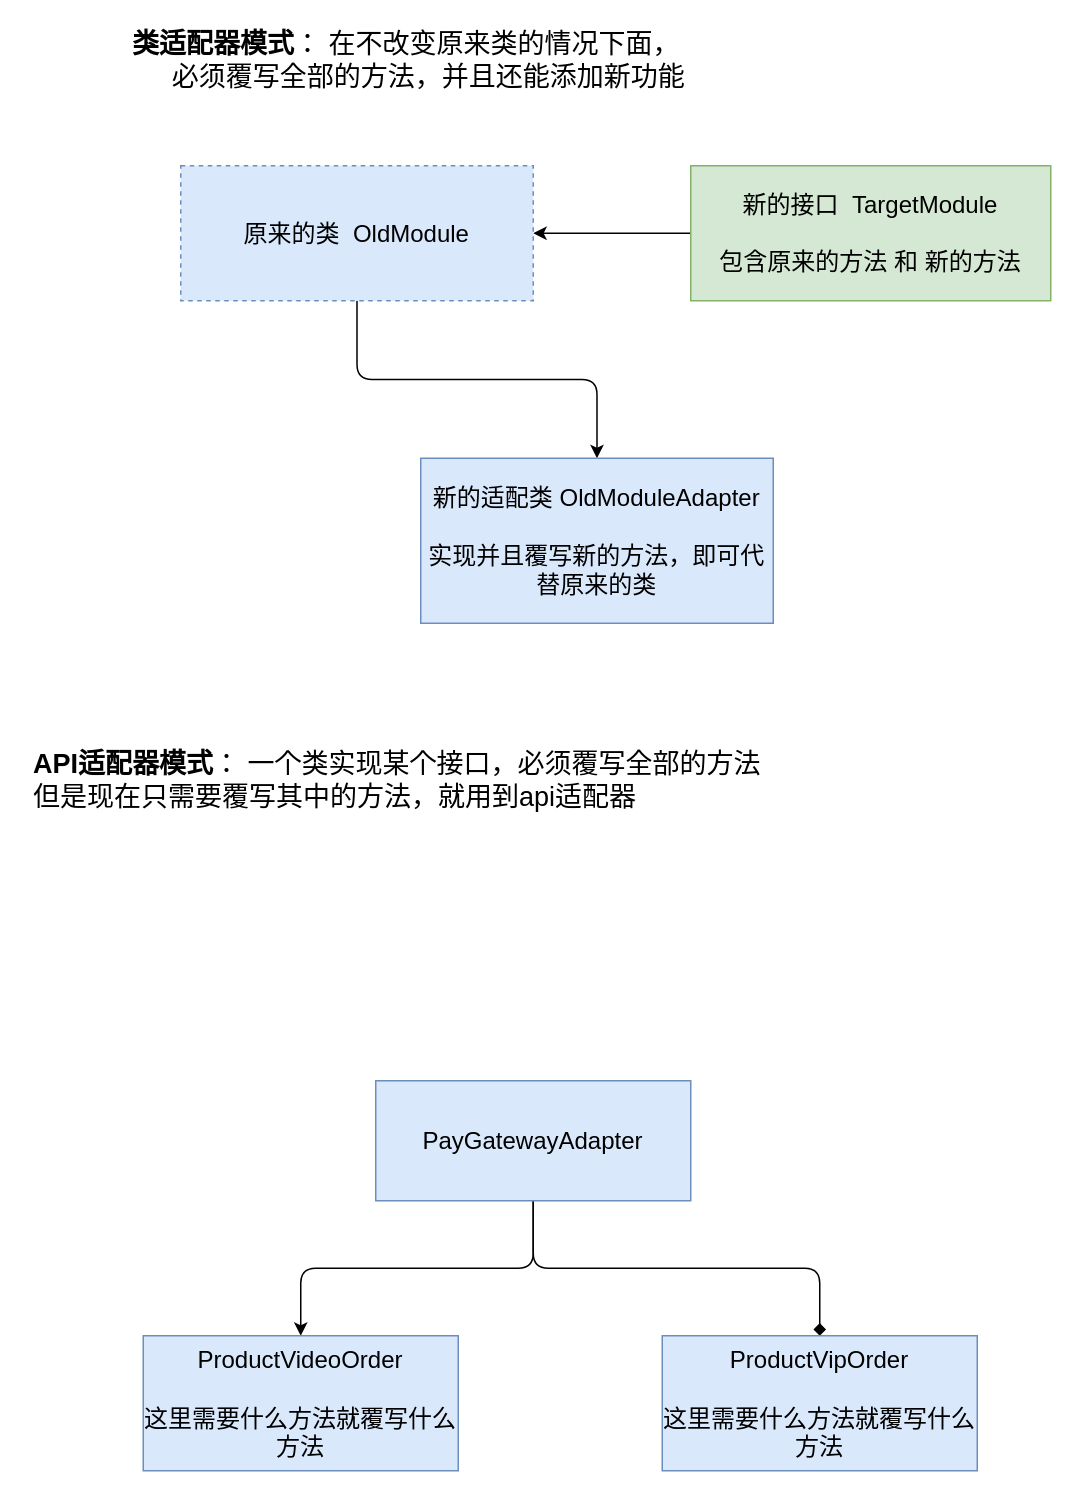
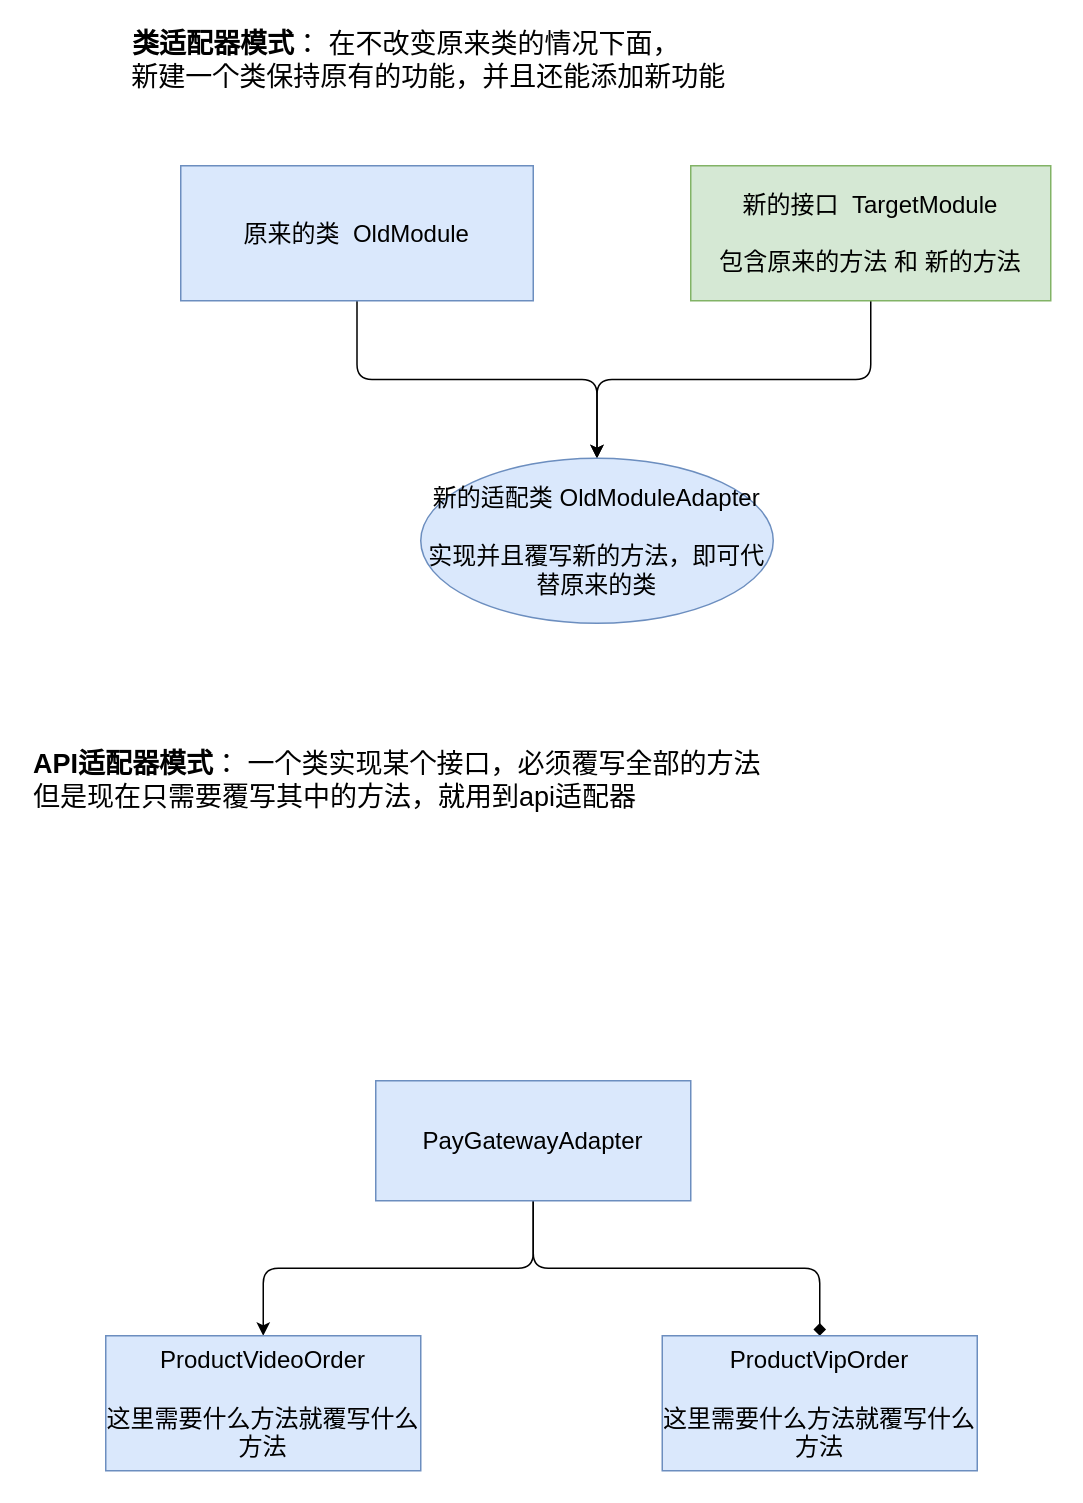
node "类适配器模式： 在不改变原来类的情况下面， 必须覆写全部的方法，并且还能添加新功能": label "类适配器模式： 在不改变原来类的情况下面， 必须覆写全部的方法，并且还能添加新功能" -> "类适配器模式： 在不改变原来类的情况下面， 新建一个类保持原有的功能，并且还能添加新功能"
node "原来的类 OldModule": style dashed -> solid
edge "新的接口 TargetModule 包含原来的方法 和 新的方法" -> "原来的类 OldModule": now "新的接口 TargetModule 包含原来的方法 和 新的方法" -> "新的适配类 OldModuleAdapter 实现并且覆写新的方法，即可代替原来的类"
node "新的适配类 OldModuleAdapter 实现并且覆写新的方法，即可代替原来的类": shape rectangle -> ellipse
node "ProductVideoOrder 这里需要什么方法就覆写什么方法": moved (301, 1403) -> (263, 1403)
